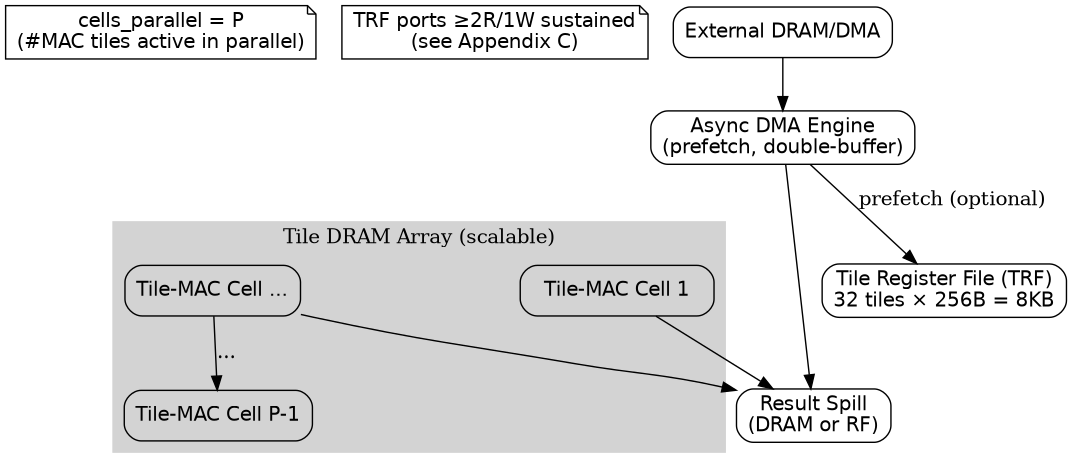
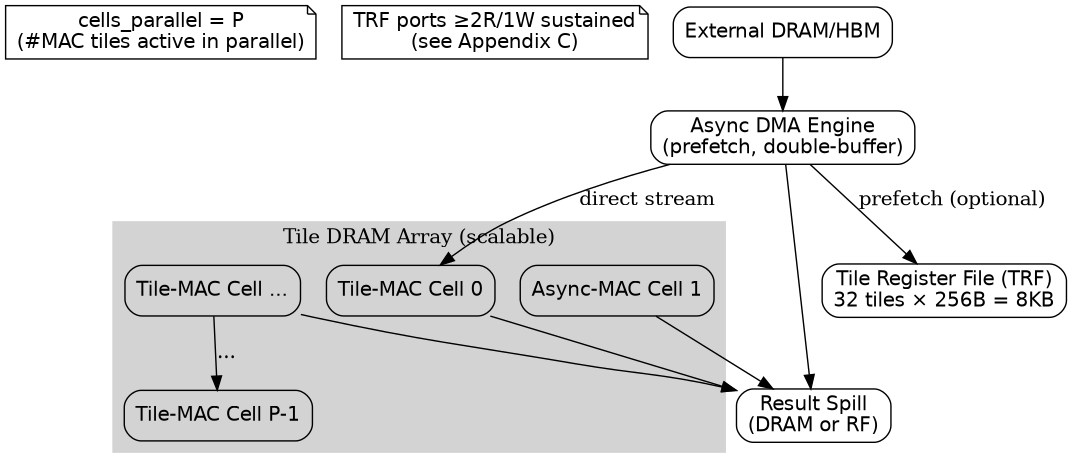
node "External DRAM/DMA": label "External DRAM/DMA" -> "External DRAM/HBM"
node "Tile-MAC Cell 0": added
node "Tile-MAC Cell 1": label "Tile-MAC Cell 1" -> "Async-MAC Cell 1"
